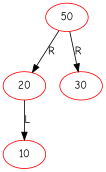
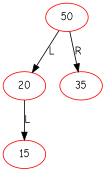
edge "50" -> "20": label "R" -> "L"
node "30": label "30" -> "35"
node "10": label "10" -> "15"
